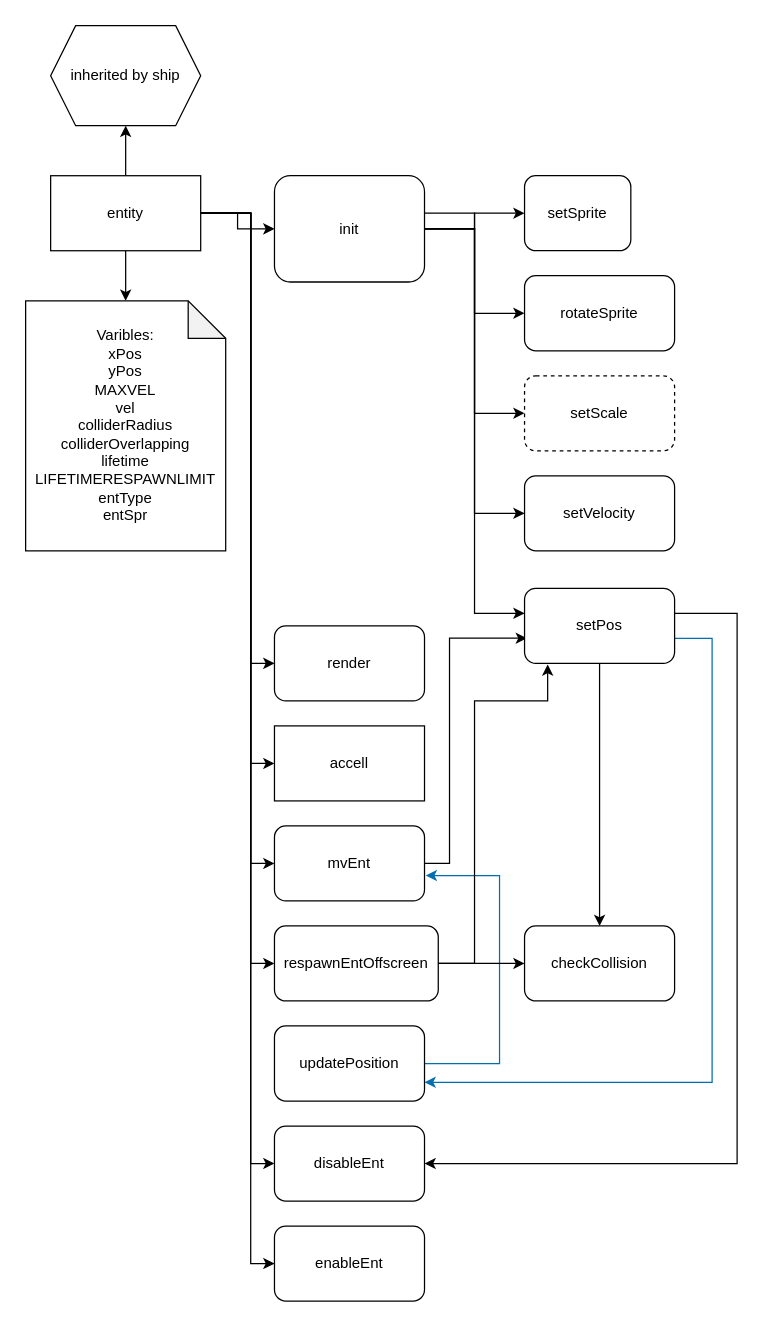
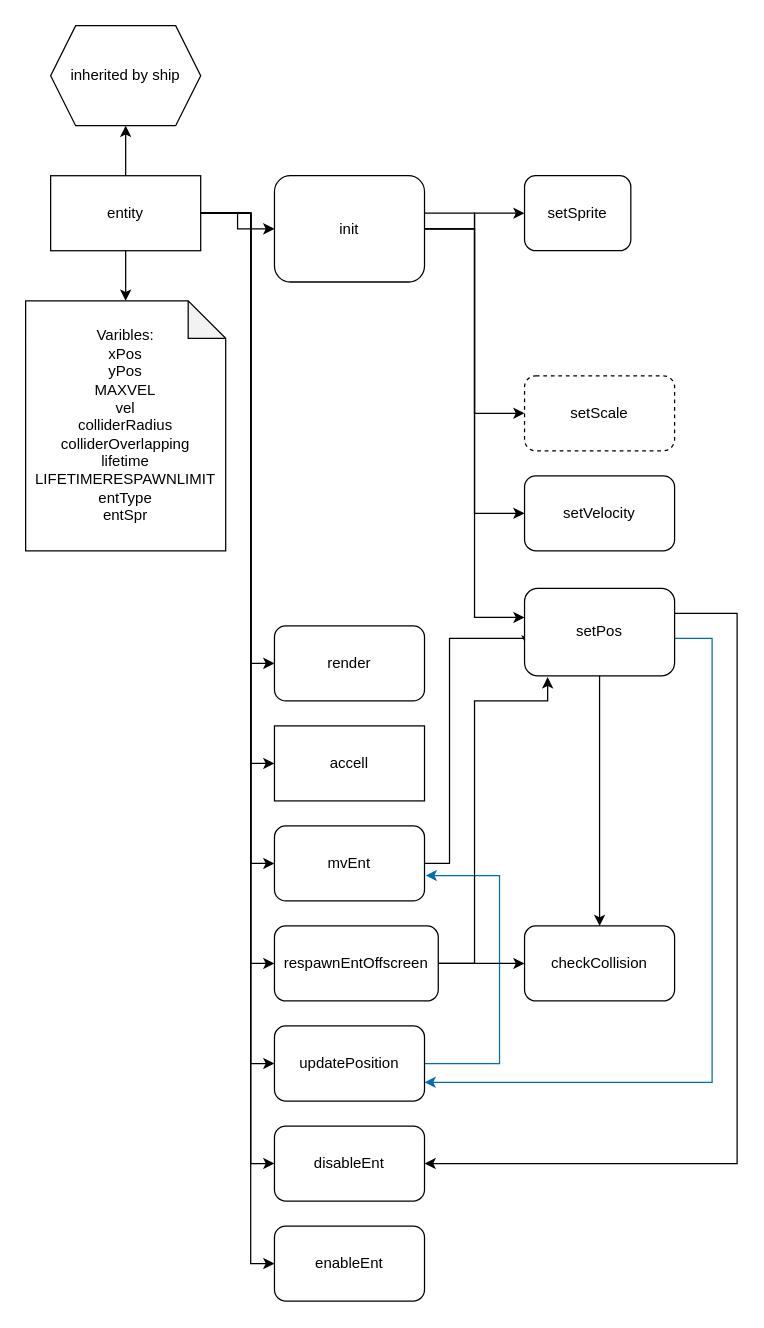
edge "init" -> "rotateSprite": removed
node "rotateSprite": removed
node "setPos": size 150x75 -> 150x88
edge "entity" -> "updatePosition": added
